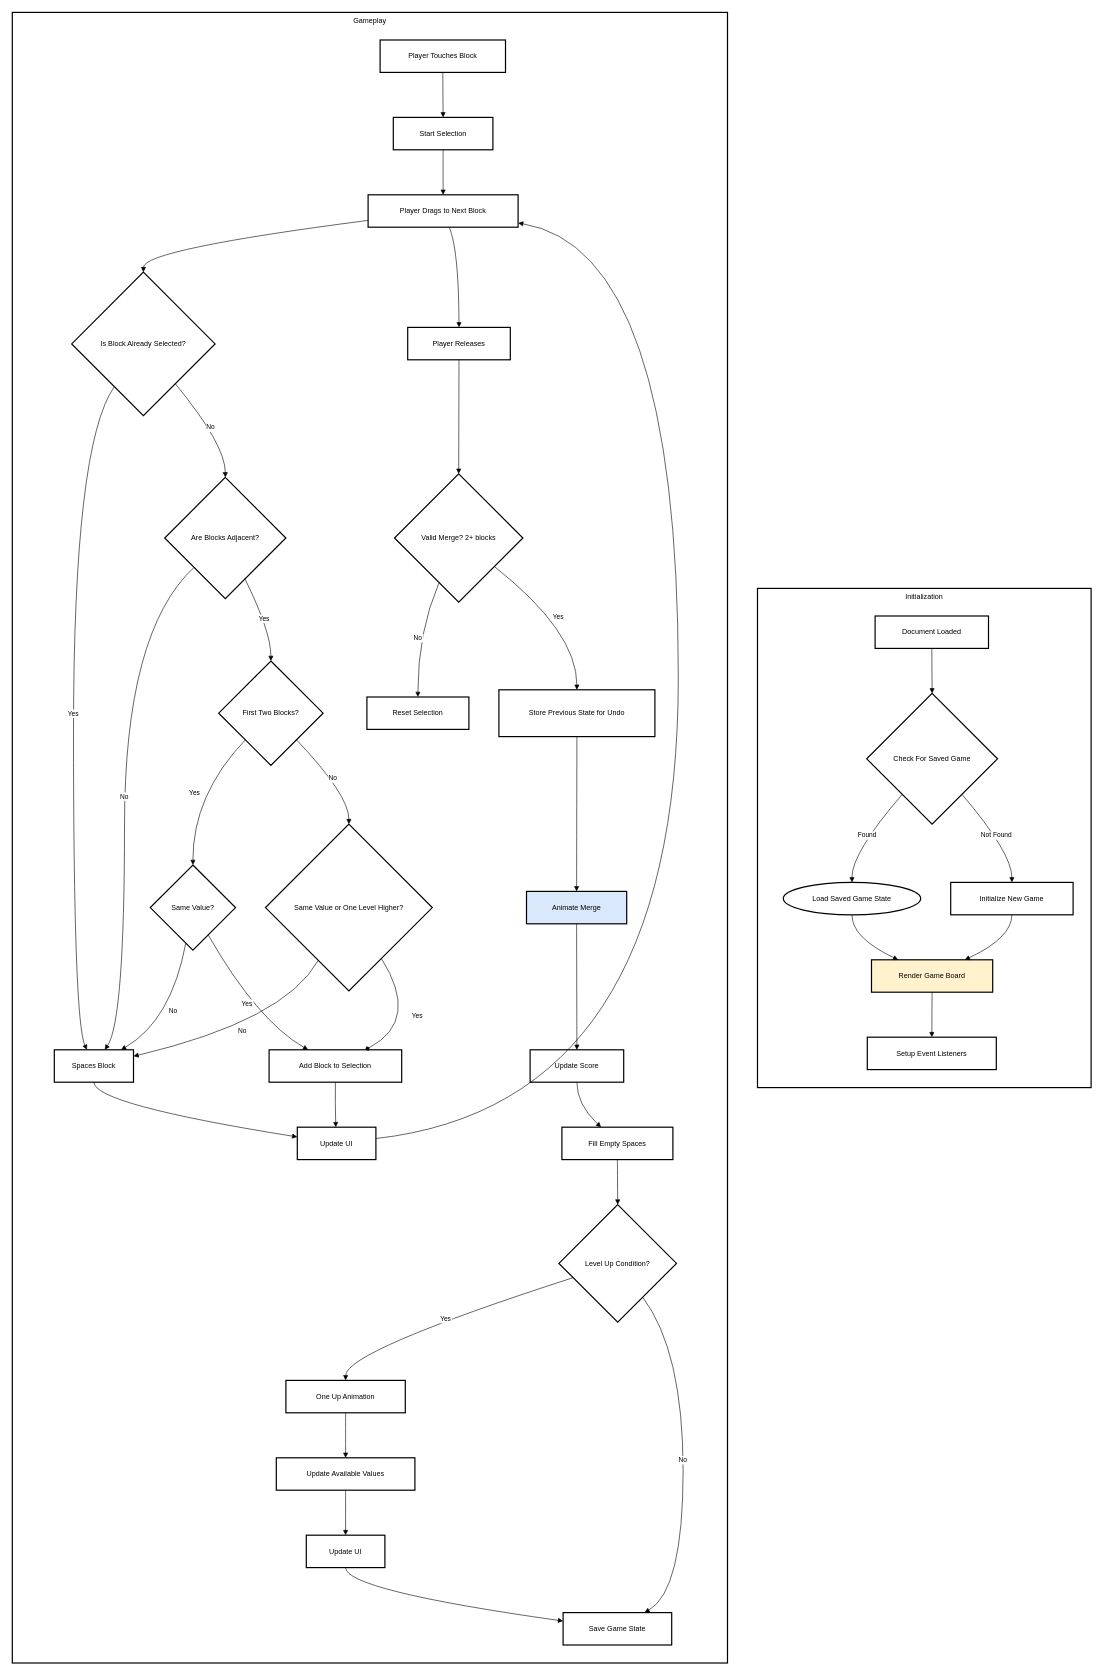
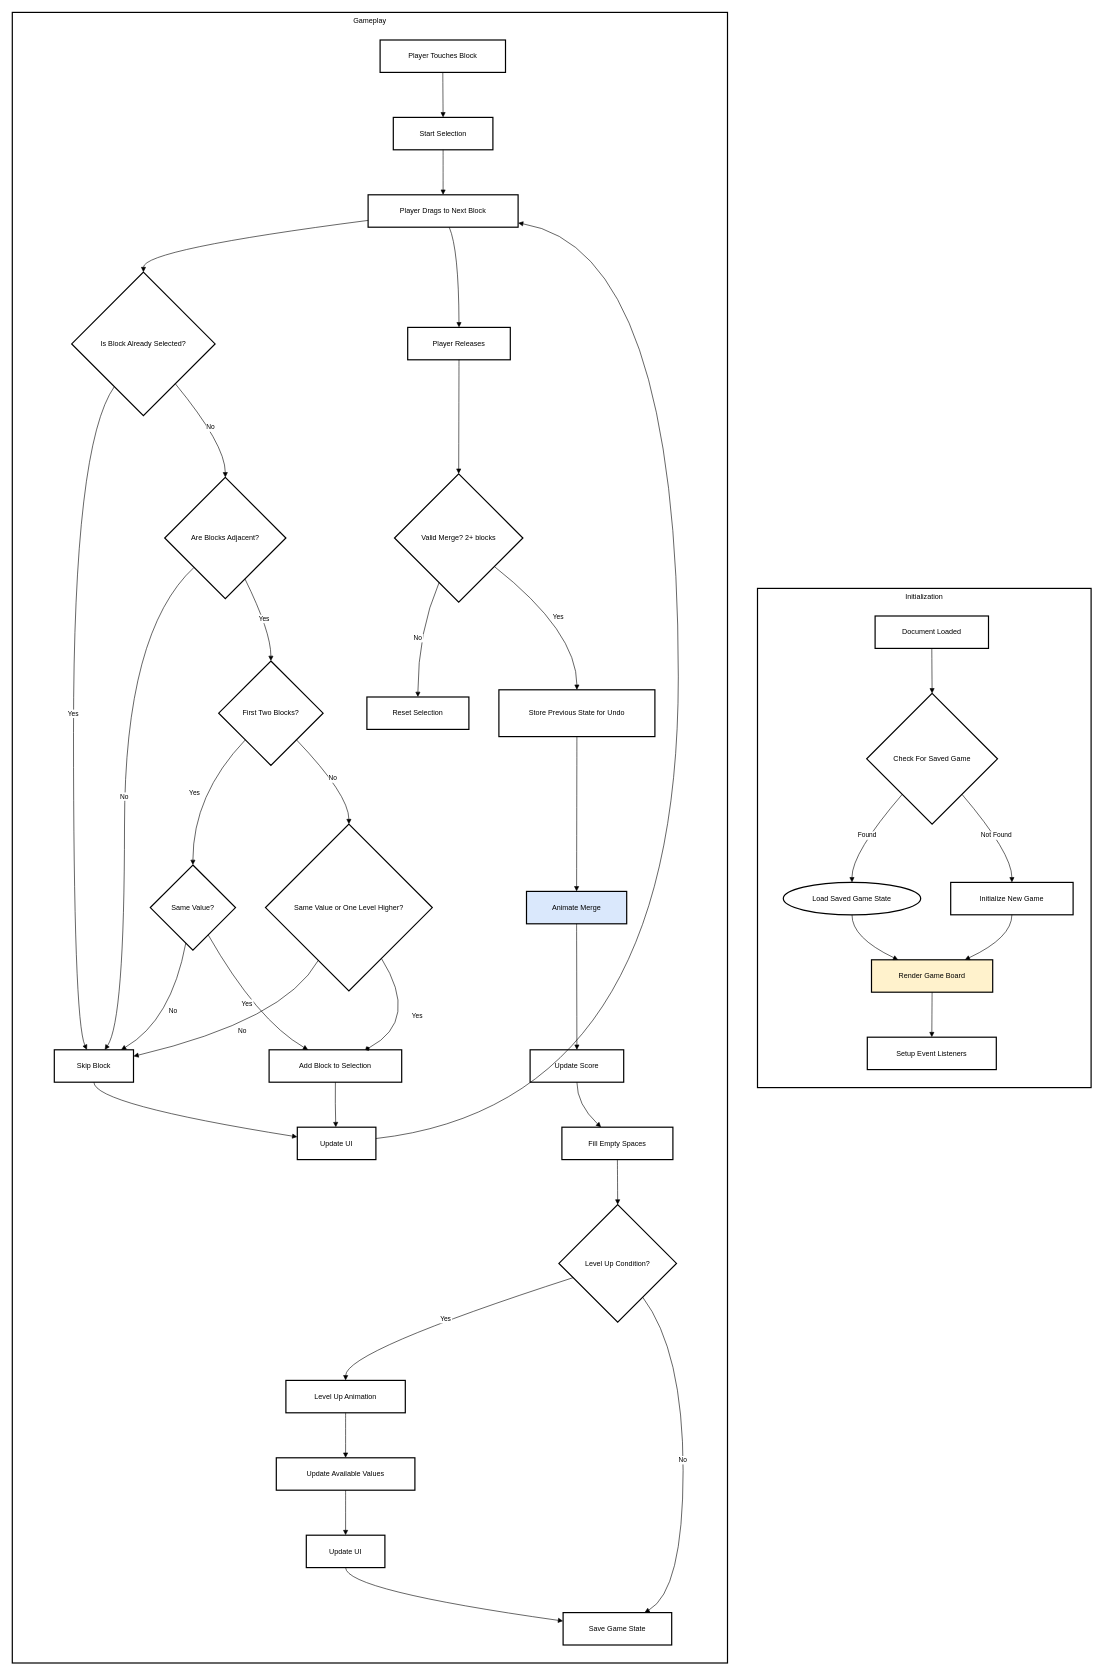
node "Spaces Block": label "Spaces Block" -> "Skip Block"
node "One Up Animation": label "One Up Animation" -> "Level Up Animation"
